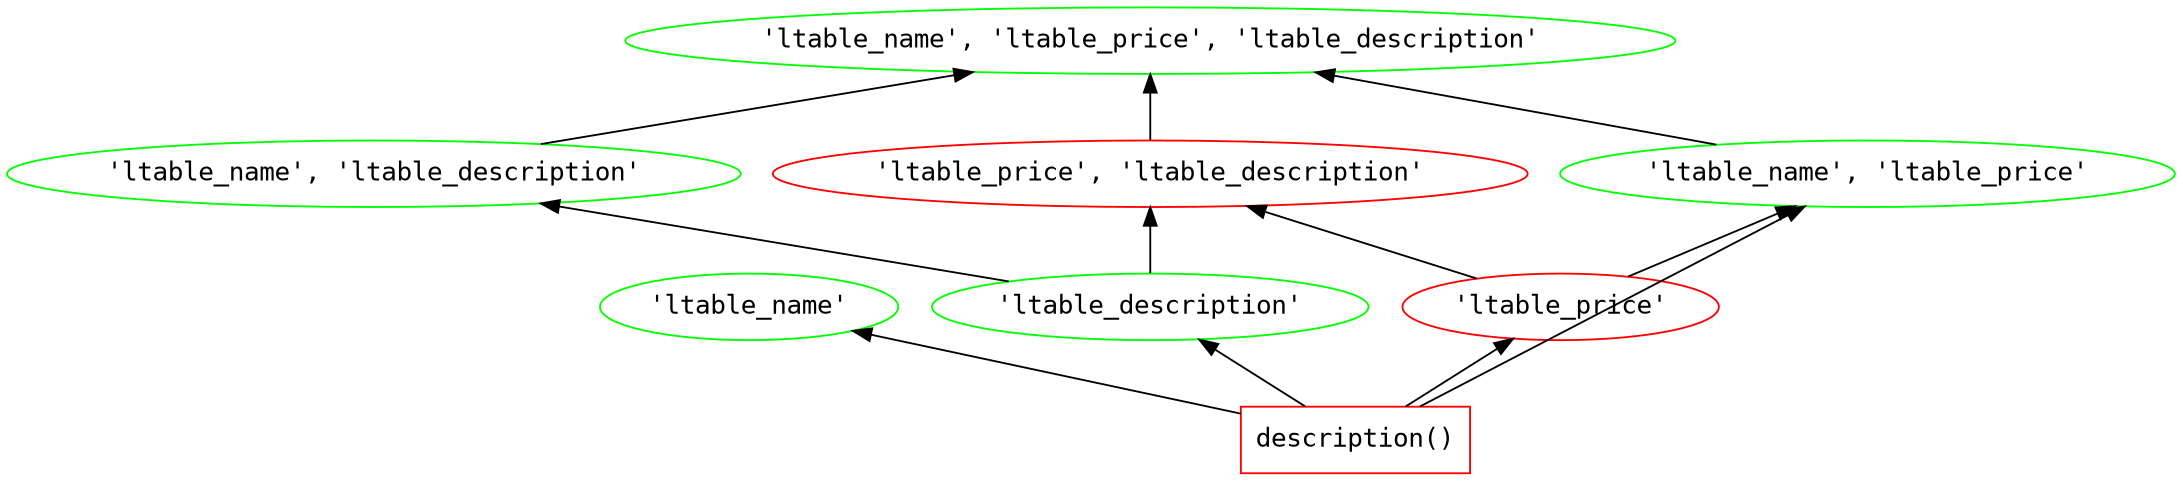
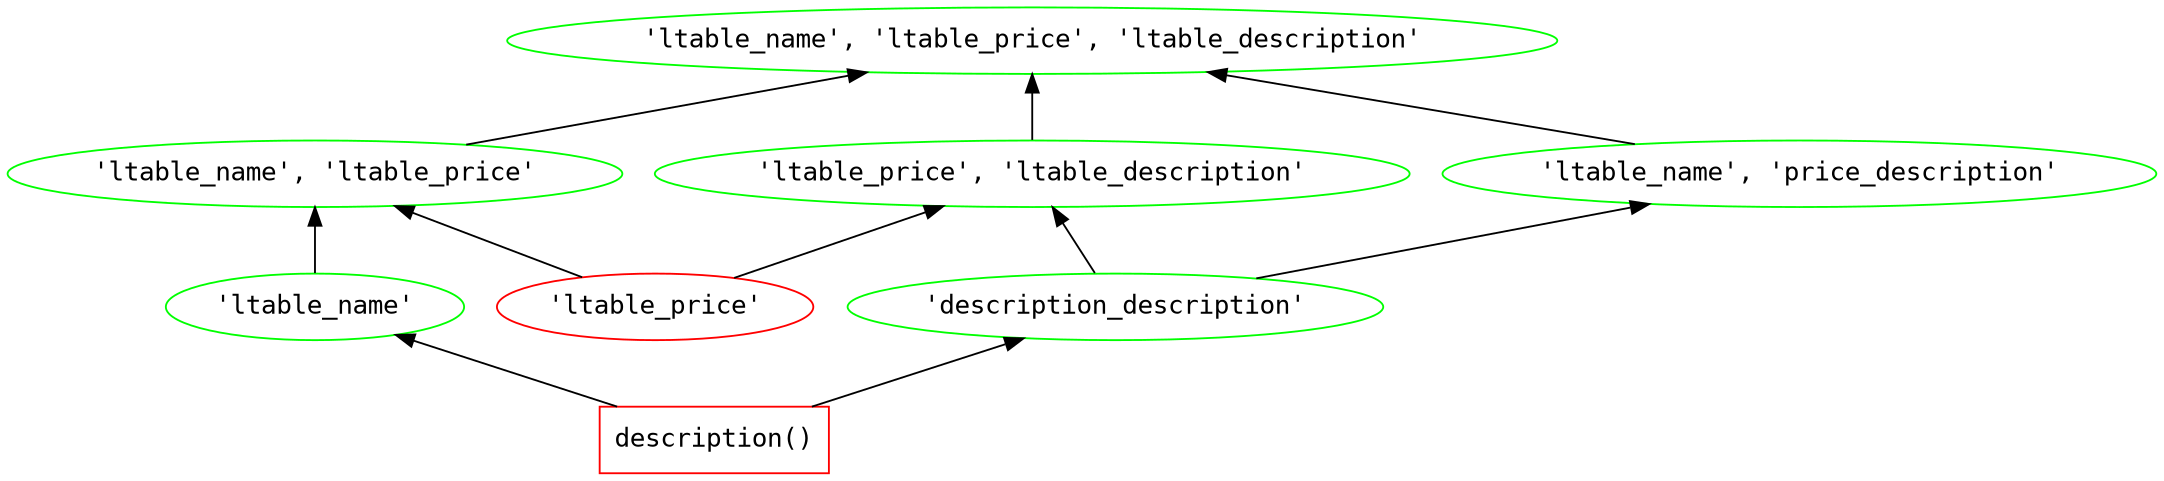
node "'ltable_name', 'ltable_description'": label "'ltable_name', 'ltable_description'" -> "'ltable_name', 'price_description'"
node "'ltable_price', 'ltable_description'": color red -> green
node "'ltable_description'": label "'ltable_description'" -> "'description_description'"
edge "description()" -> "'ltable_name', 'ltable_price'": now "'ltable_name'" -> "'ltable_name', 'ltable_price'"
edge "description()" -> "'ltable_price'": removed
